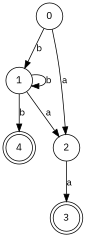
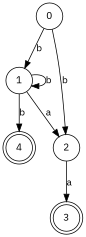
edge "0" -> "2": label "a" -> "b"
